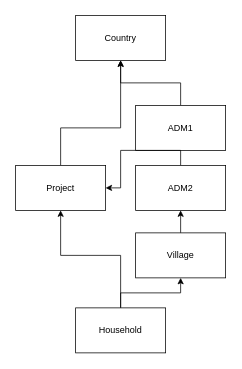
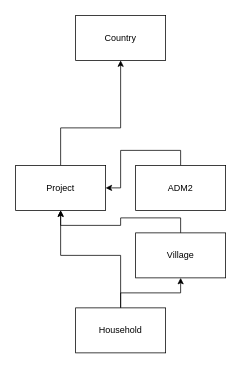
edge "ADM1" -> "Country": removed
node "ADM1": removed
edge "Village" -> "ADM2": now "Village" -> "Project"
